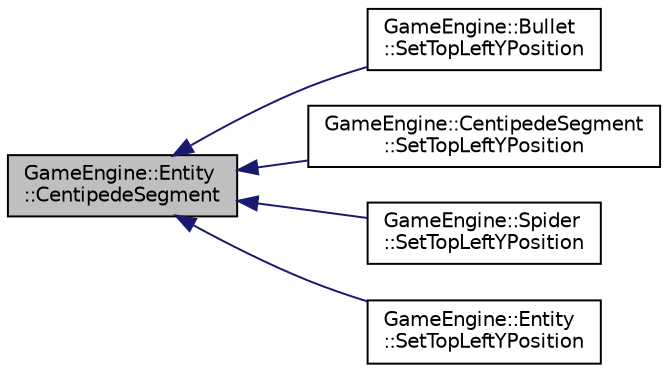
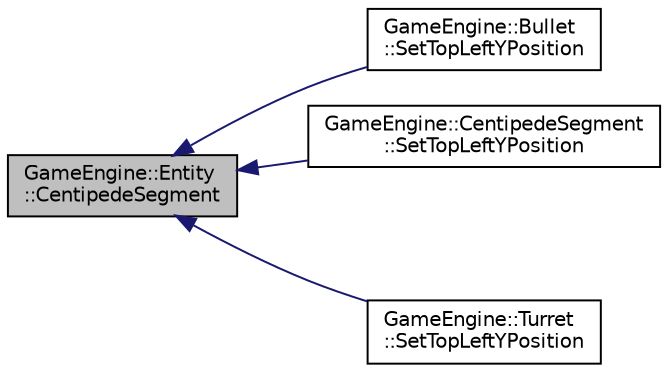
node "GameEngine::Spider ::SetTopLeftYPosition": removed
node "GameEngine::Entity ::SetTopLeftYPosition": label "GameEngine::Entity ::SetTopLeftYPosition" -> "GameEngine::Turret ::SetTopLeftYPosition"
